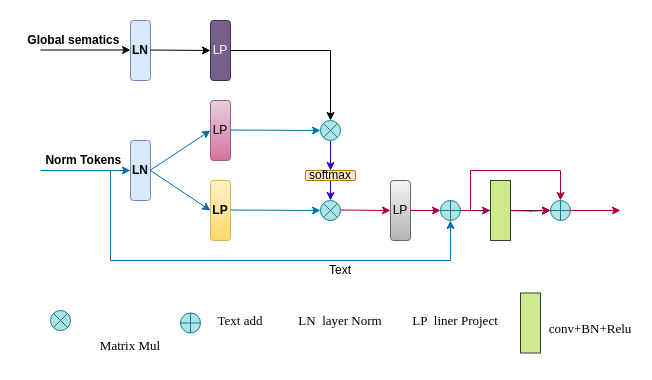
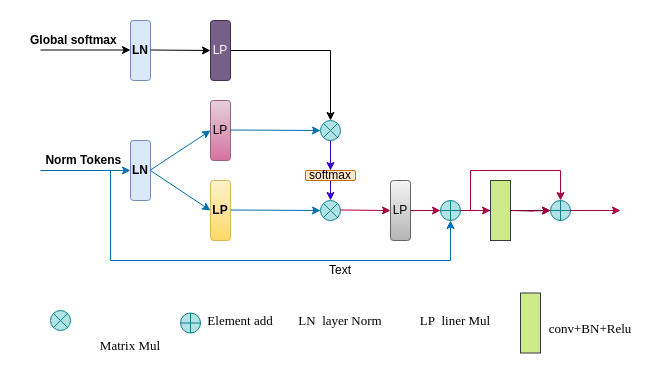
node "Global sematics": label "Global sematics" -> "Global softmax"
node "Text add": label "Text add" -> "Element add"
node "LP liner Project": label "LP liner Project" -> "LP liner Mul"
